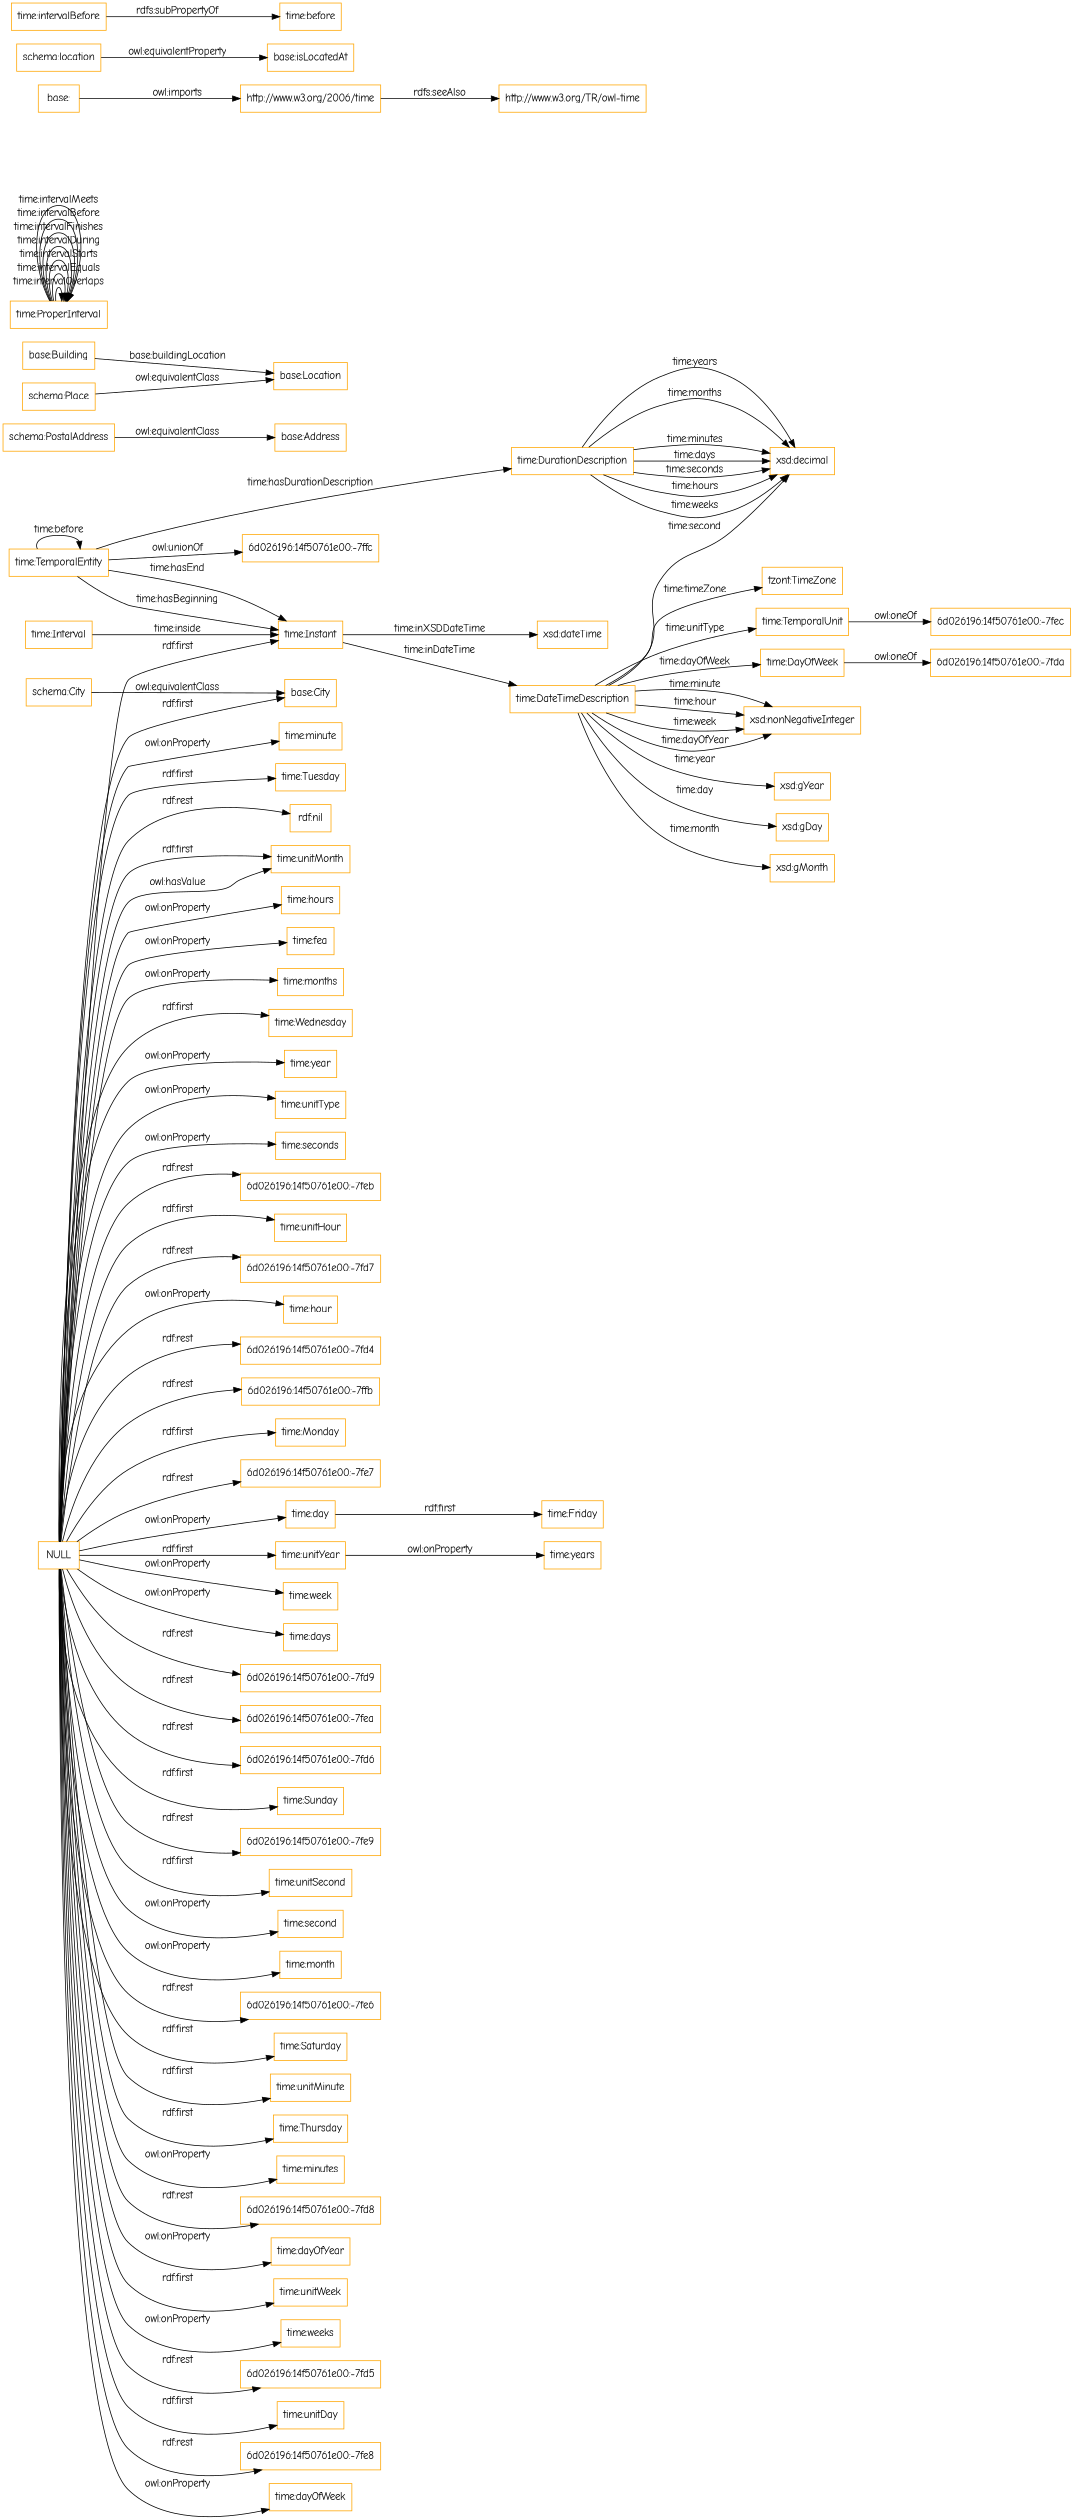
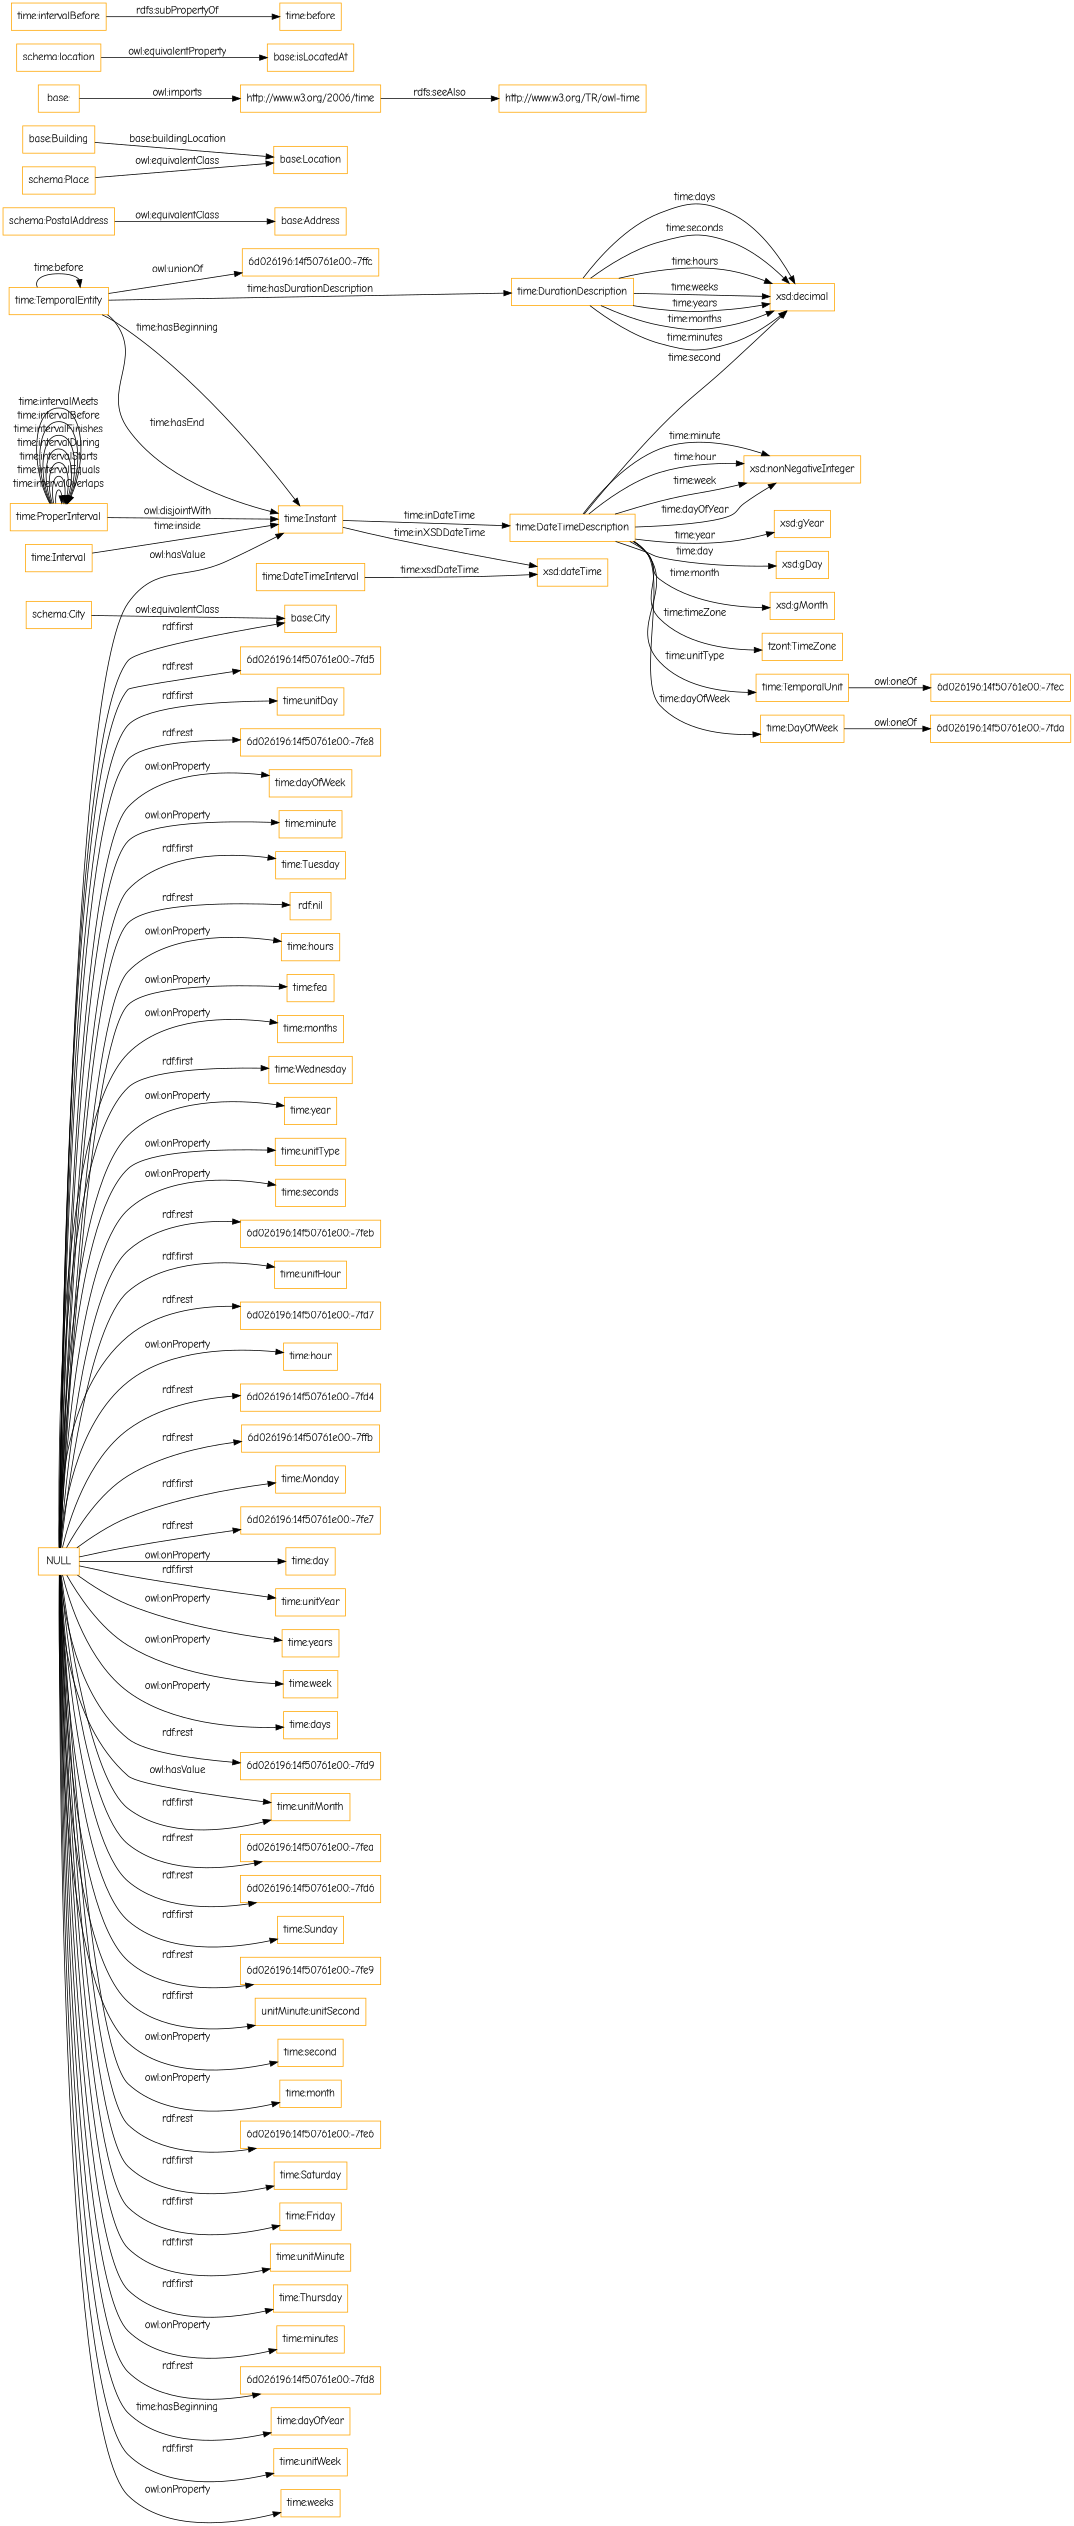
edge "time:ProperInterval" -> "time:Instant": added, label "owl:disjointWith"
node "time:DateTimeInterval": added
edge "NULL" -> "time:Instant": label "rdf:first" -> "owl:hasValue"
edge "time:day" -> "time:Friday": now "NULL" -> "time:Friday"
edge "time:unitYear" -> "time:years": now "NULL" -> "time:years"
node "time:unitSecond": label "time:unitSecond" -> "unitMinute:unitSecond"
edge "NULL" -> "time:dayOfYear": label "owl:onProperty" -> "time:hasBeginning"
